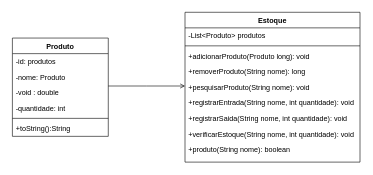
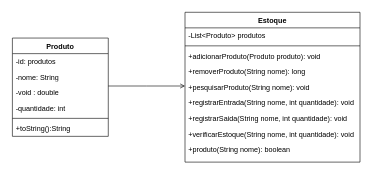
node "+adicionarProduto(Produto long): void": label "+adicionarProduto(Produto long): void" -> "+adicionarProduto(Produto produto): void"
node "-nome: Produto": label "-nome: Produto" -> "-nome: String"
